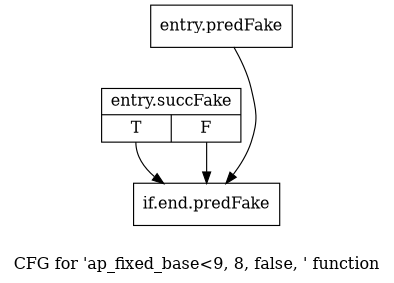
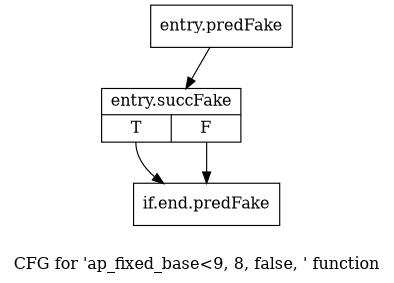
edge "entry.predFake" -> "if.end.predFake": now "entry.predFake" -> "entry.succFake"
